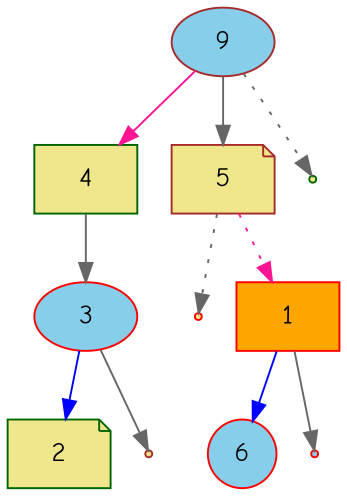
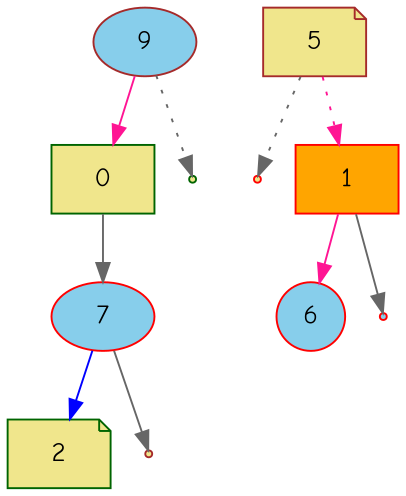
edge "9" -> "5": removed
node "4": label "4" -> "0"
node "3": label "3" -> "7"
edge "1" -> "6": color blue -> deeppink
